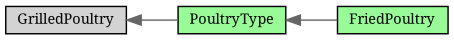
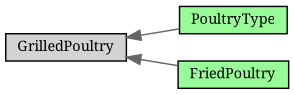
edge "FriedPoultry" -> "PoultryType": now "FriedPoultry" -> "GrilledPoultry"
